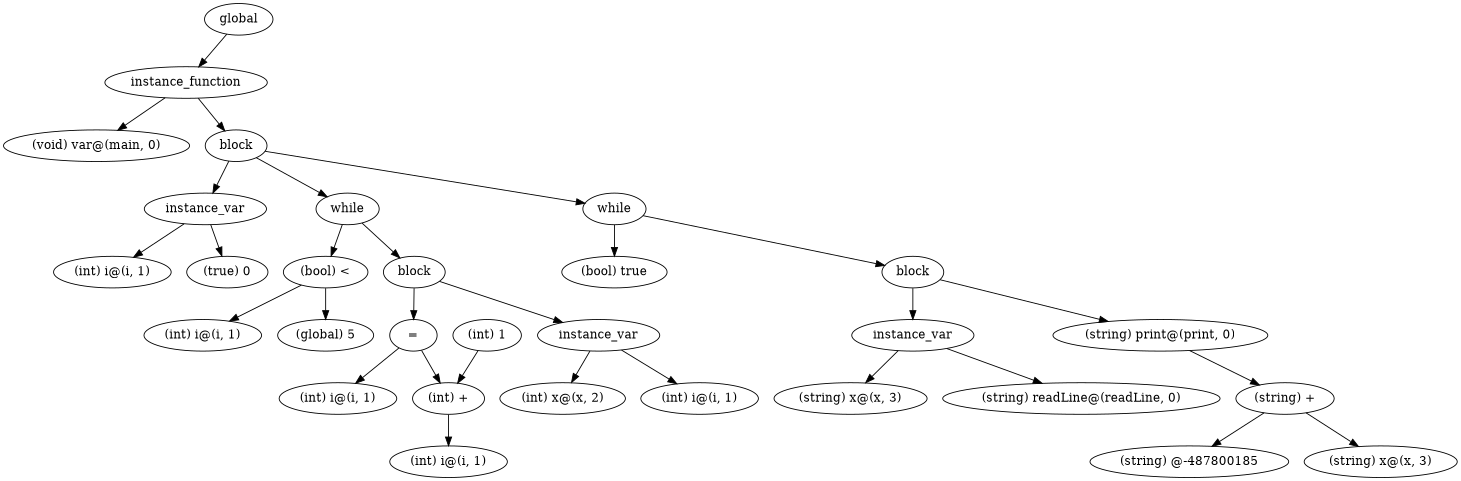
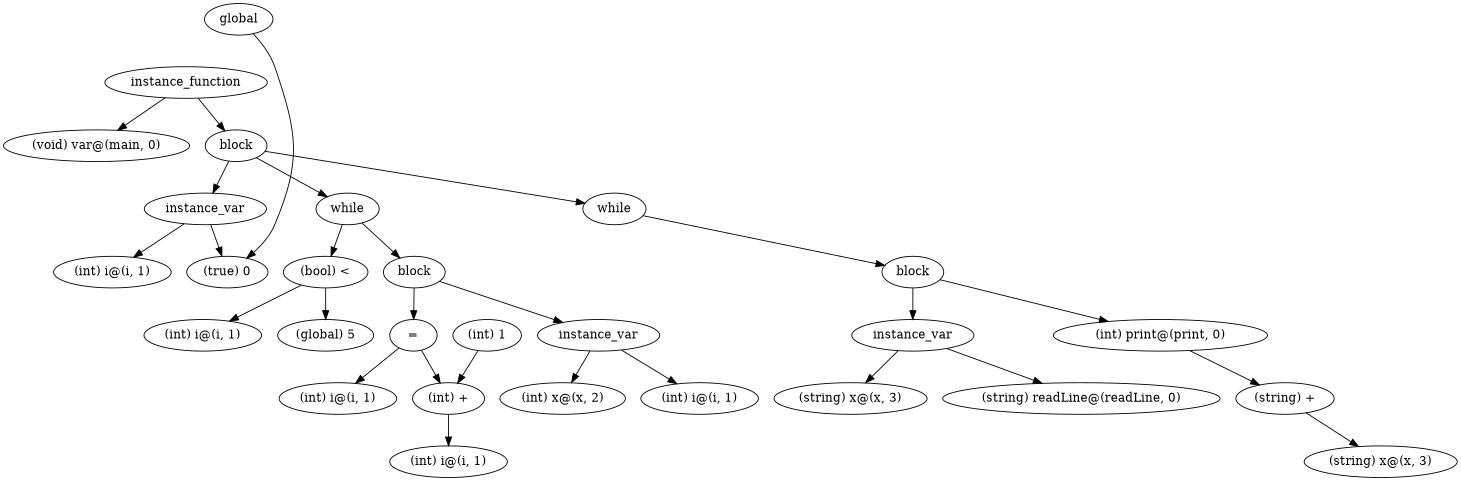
edge "global" -> "instance_function": now "global" -> "(true) 0"
node "(bool) true": removed
node "(string) print@(print, 0)": label "(string) print@(print, 0)" -> "(int) print@(print, 0)"
node "(string) @-487800185": removed
